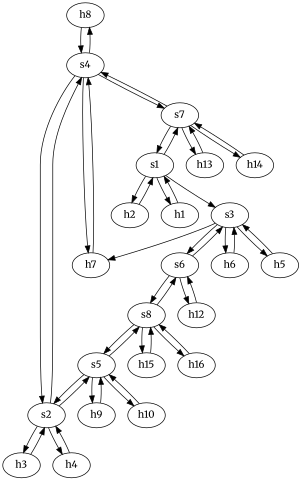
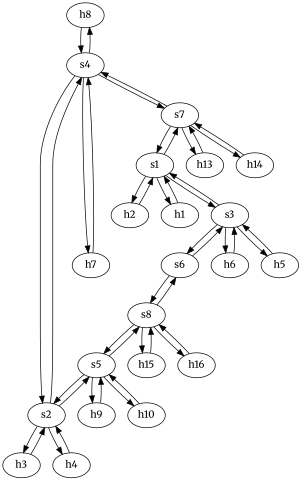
edge "s3" -> "h7": now "s3" -> "s1"
node "h12": removed
